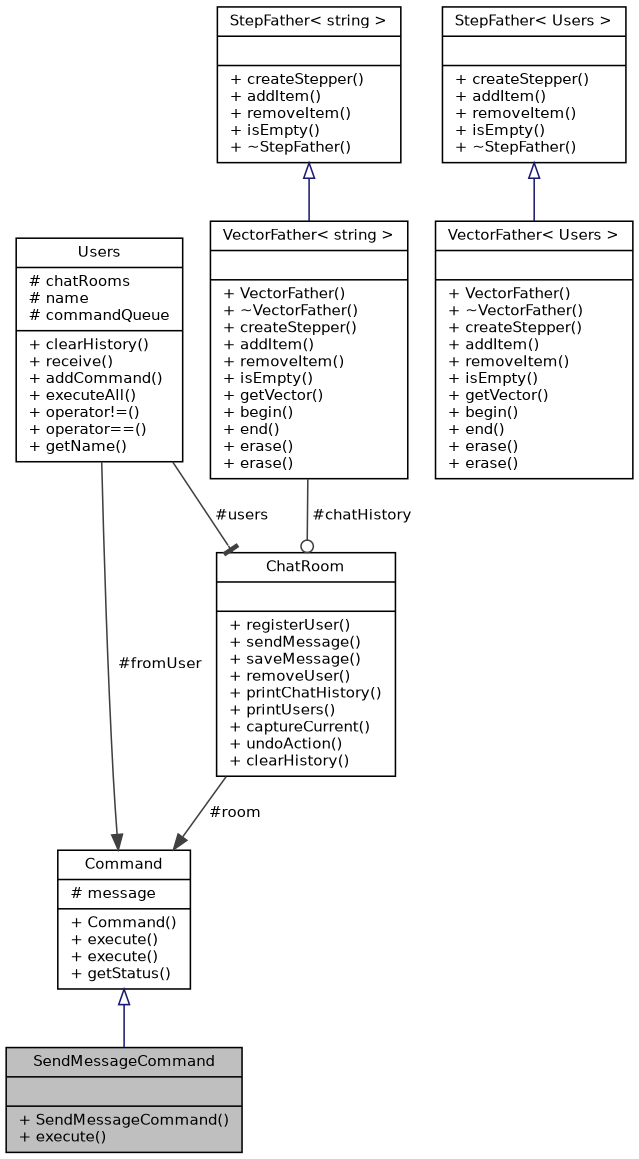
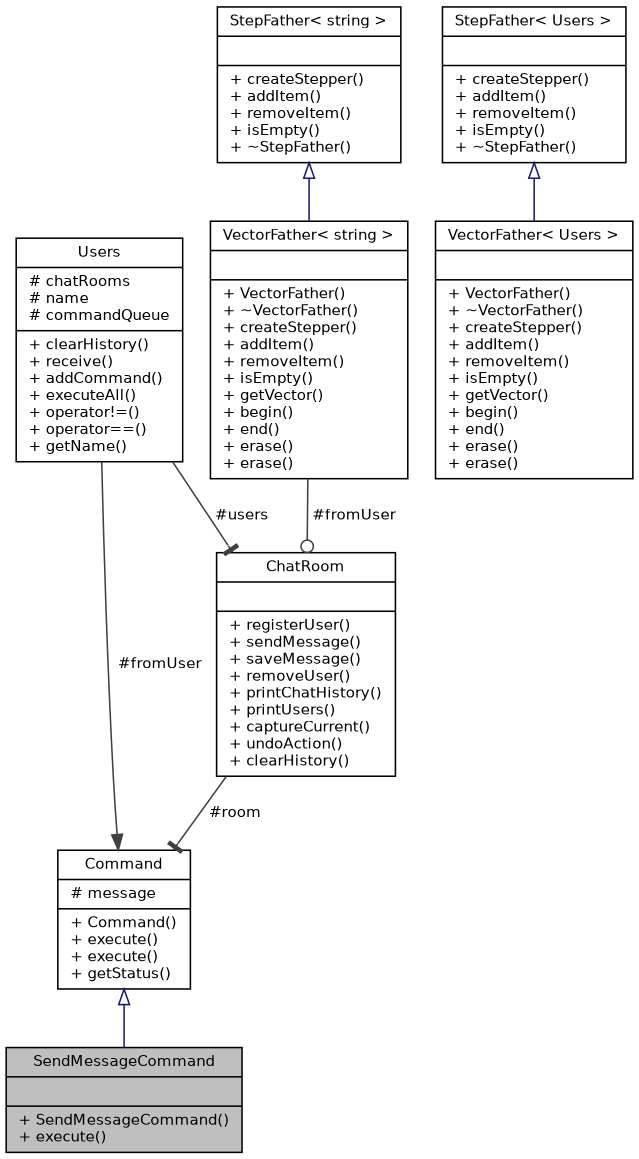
edge "VectorFather< string >" -> "ChatRoom": label " #chatHistory" -> " #fromUser"
edge "ChatRoom" -> "Command": arrowhead normal -> tee
